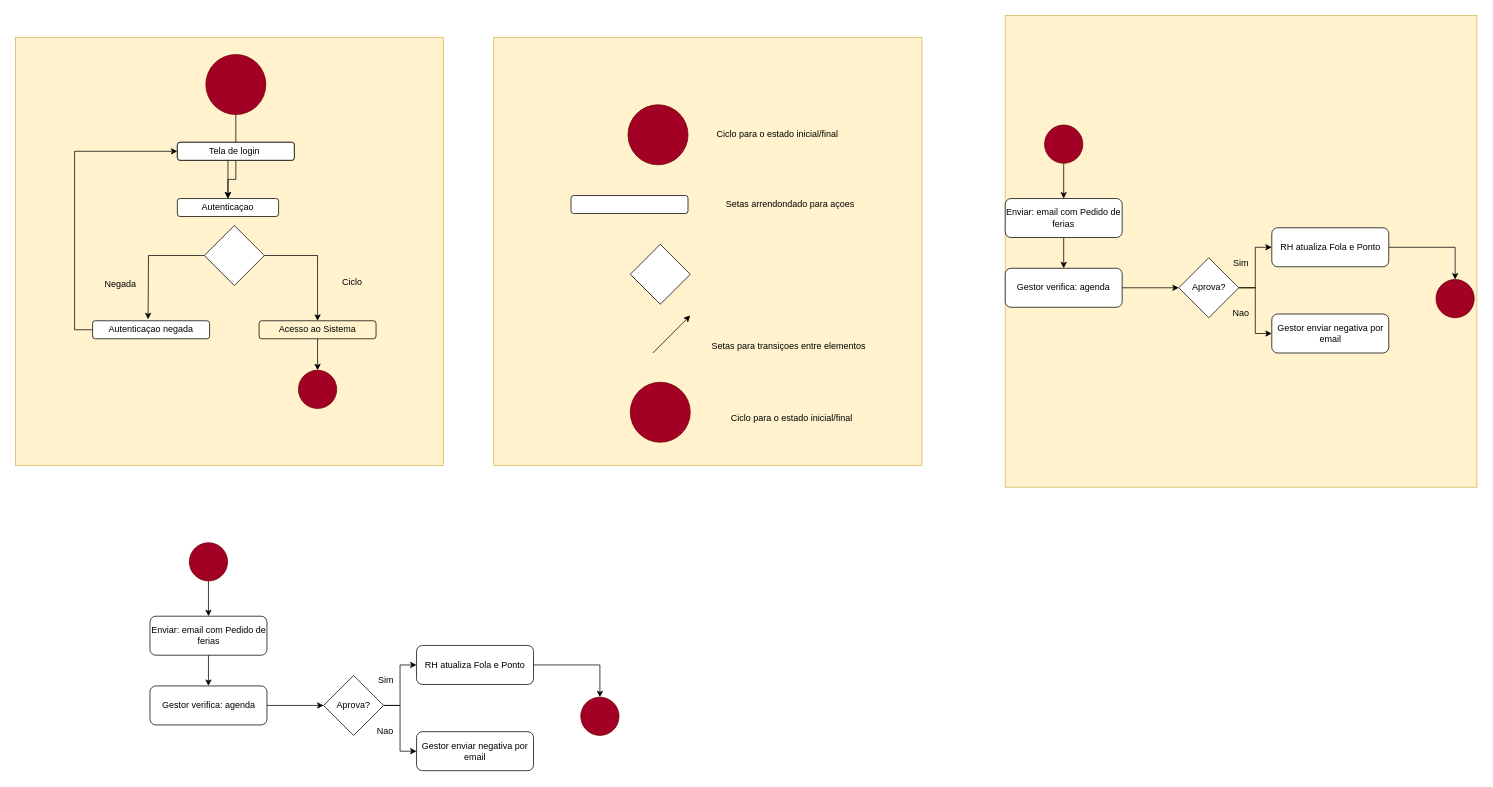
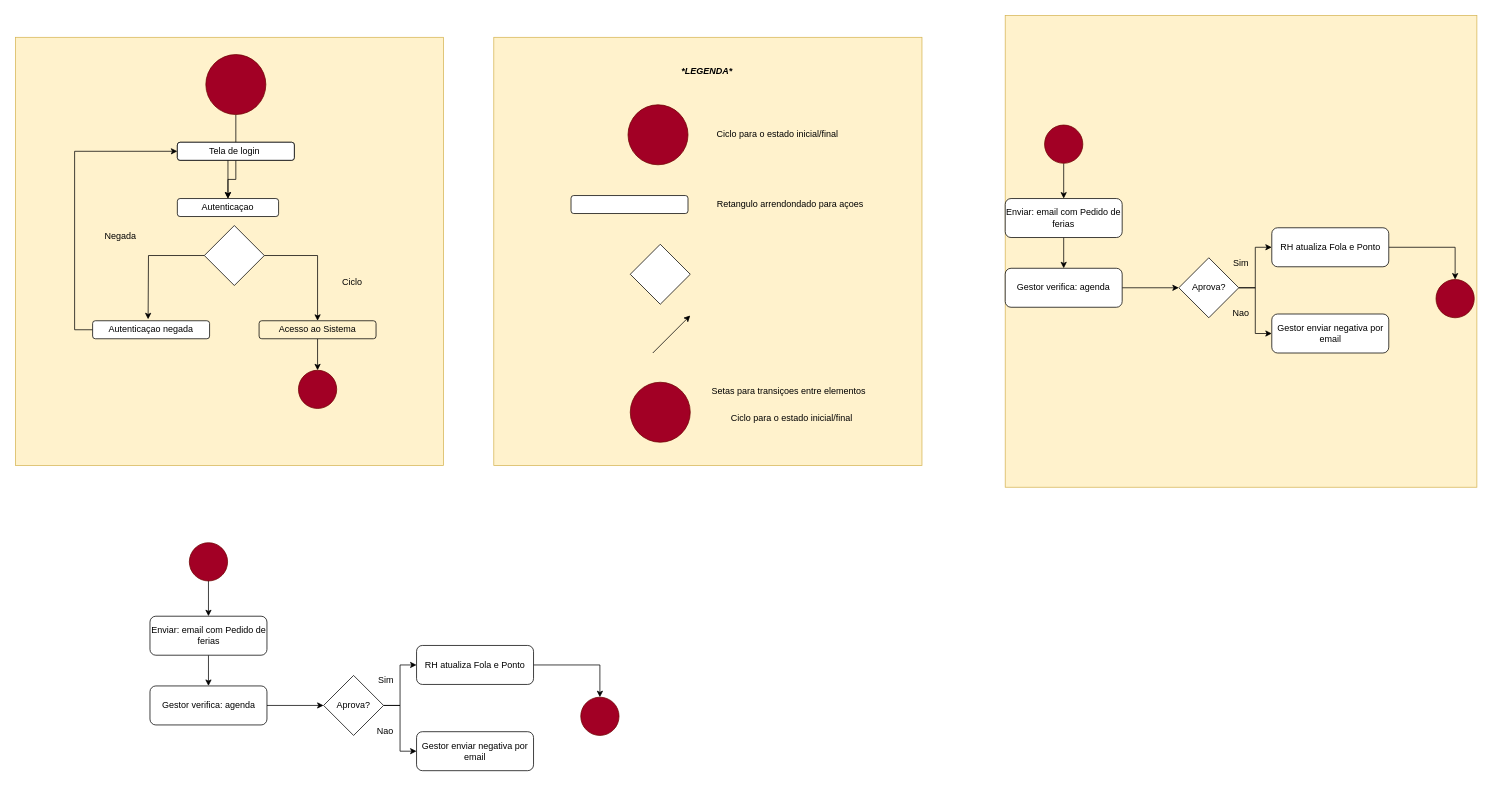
node "*LEGENDA*": added
node "Setas arrendondado para açoes": label "Setas arrendondado para açoes" -> "Retangulo arrendondado para açoes"
node "Negada": moved (120, 285) -> (120, 236)
node "Setas para transiçoes entre elementos": moved (788, 346) -> (788, 391)
